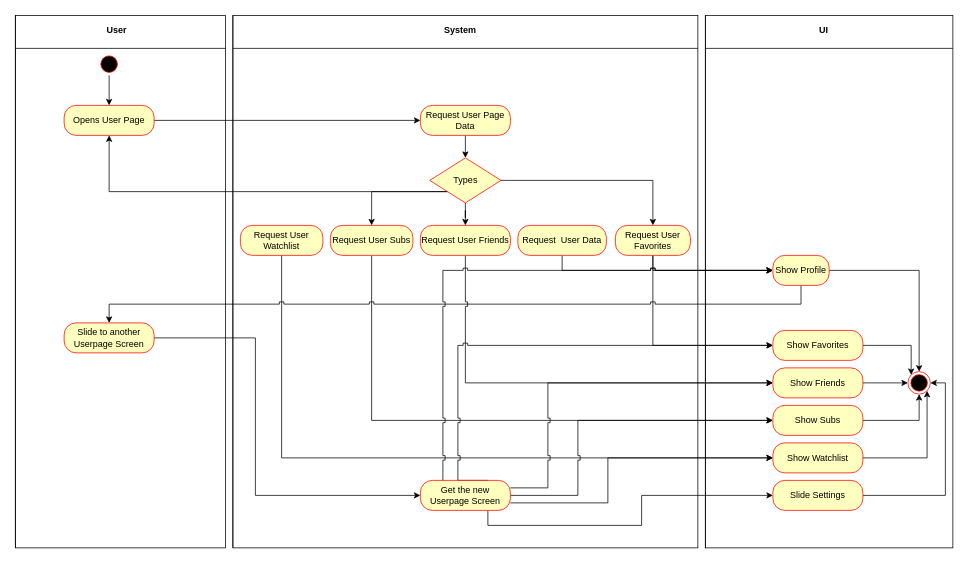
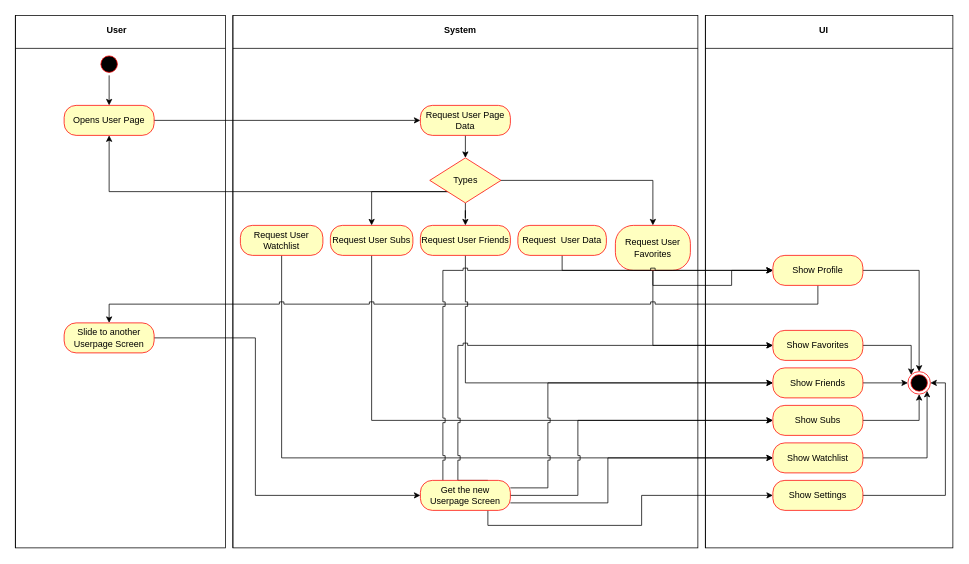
node "Request User Favorites": size 75x30 -> 75x45
node "Show Profile": size 56x30 -> 90x30
node "Slide Settings": label "Slide Settings" -> "Show Settings"
